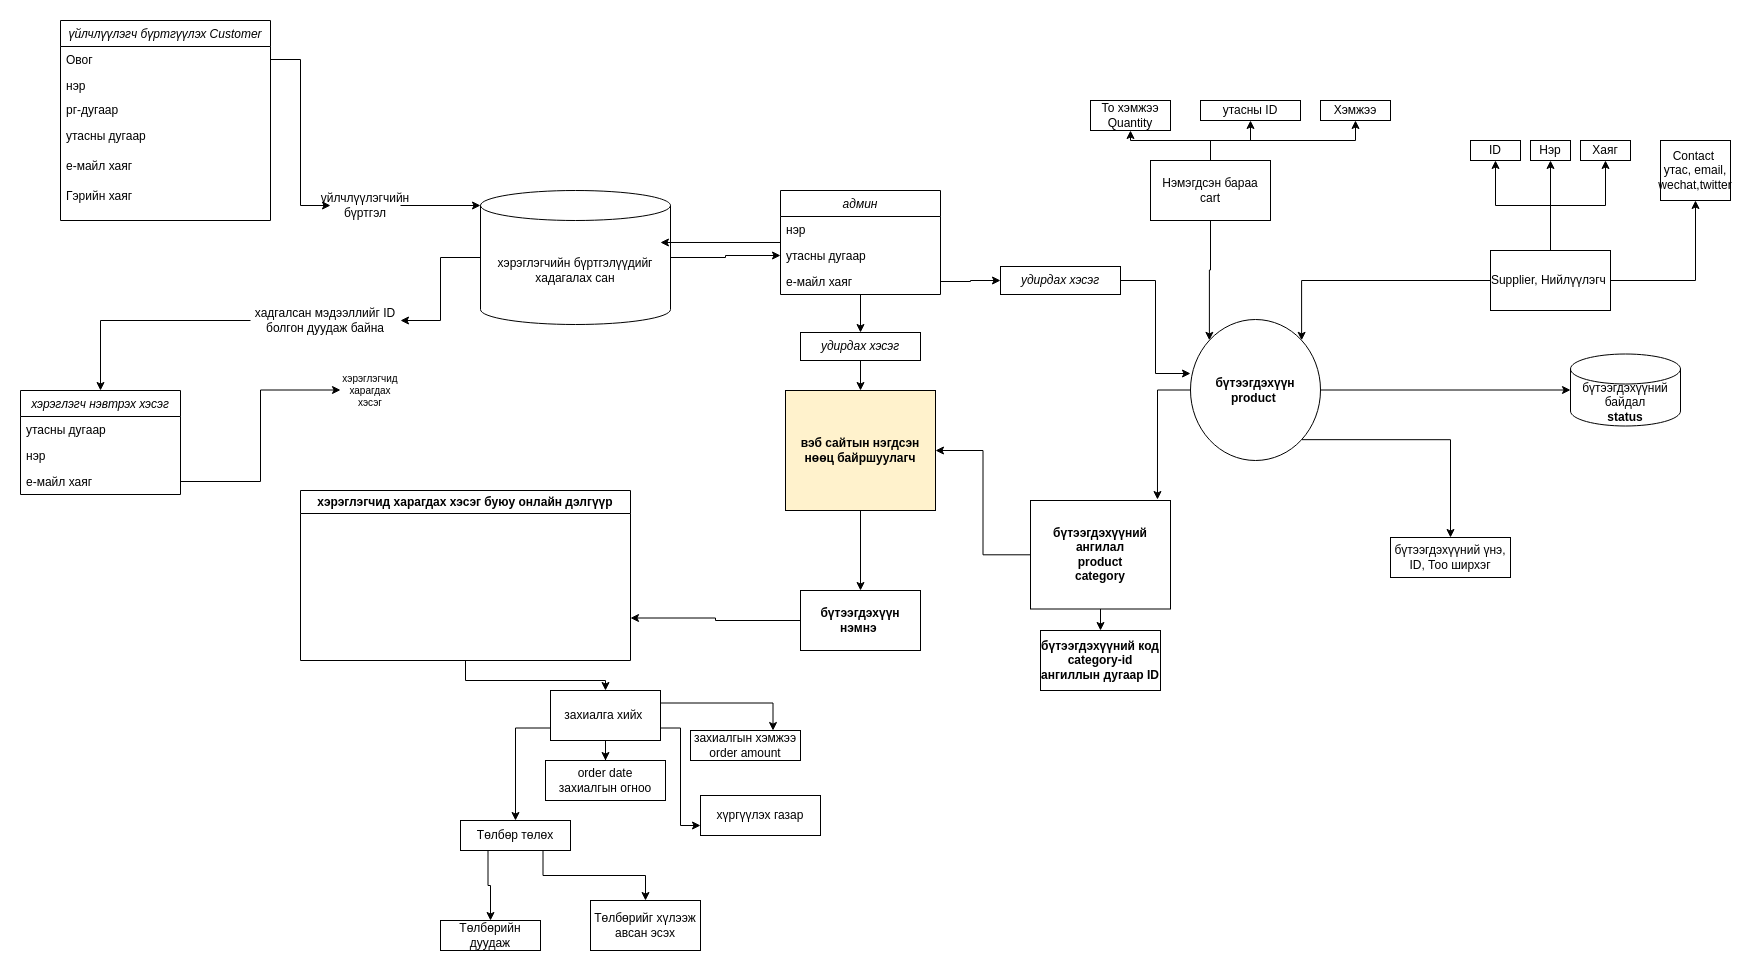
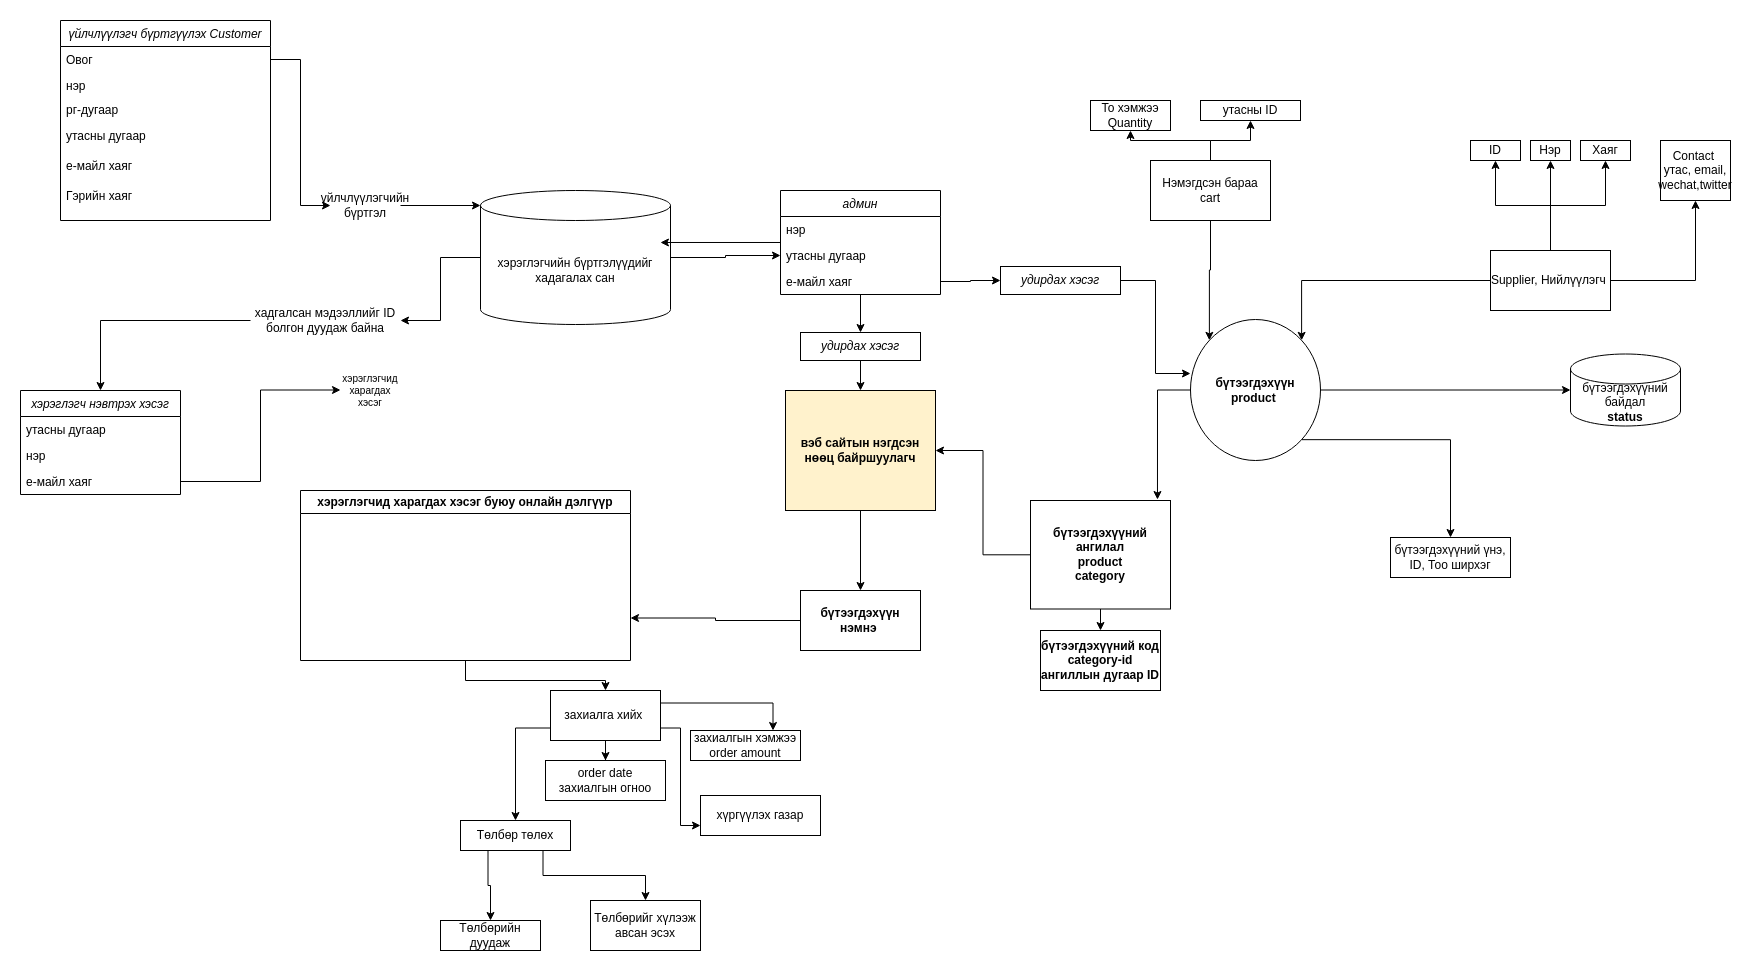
node "Хэмжээ": removed
edge "Нэмэгдсэн бараа cart" -> "Хэмжээ": removed
